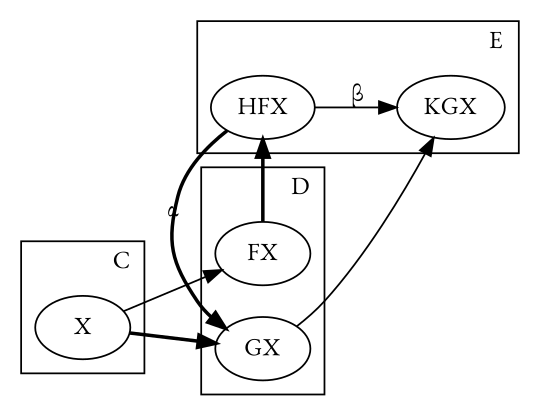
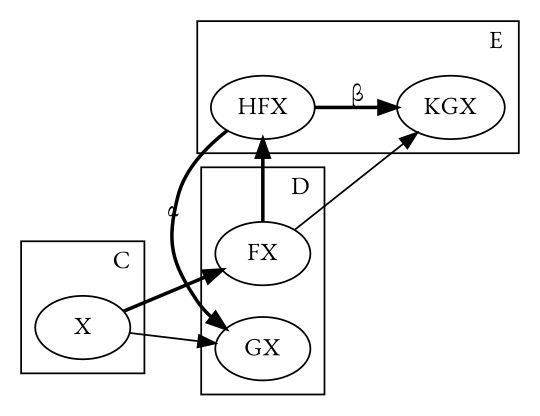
edge "HFX" -> "KGX": style solid -> bold
edge "GX" -> "KGX": now "FX" -> "KGX"
edge "X" -> "FX": style solid -> bold
edge "X" -> "GX": style bold -> solid
